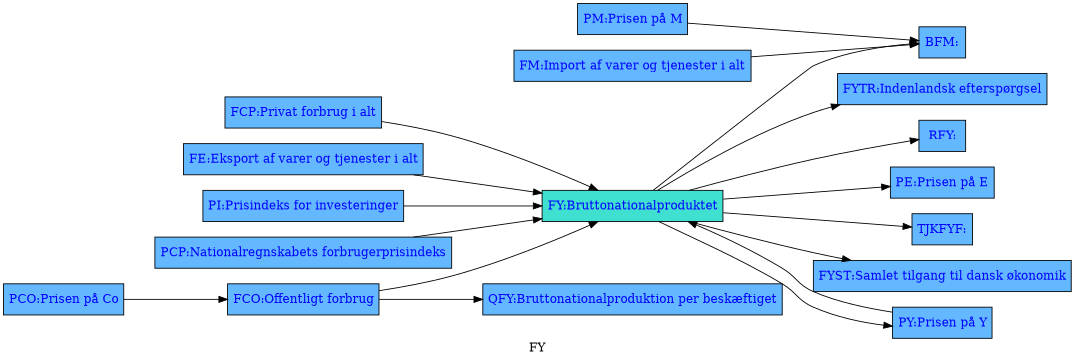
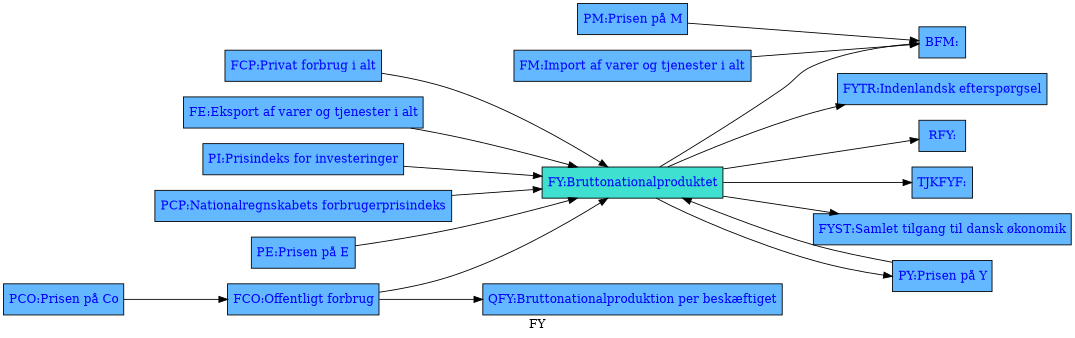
edge "FY:Bruttonationalproduktet" -> "PE:Prisen på E": reversed
